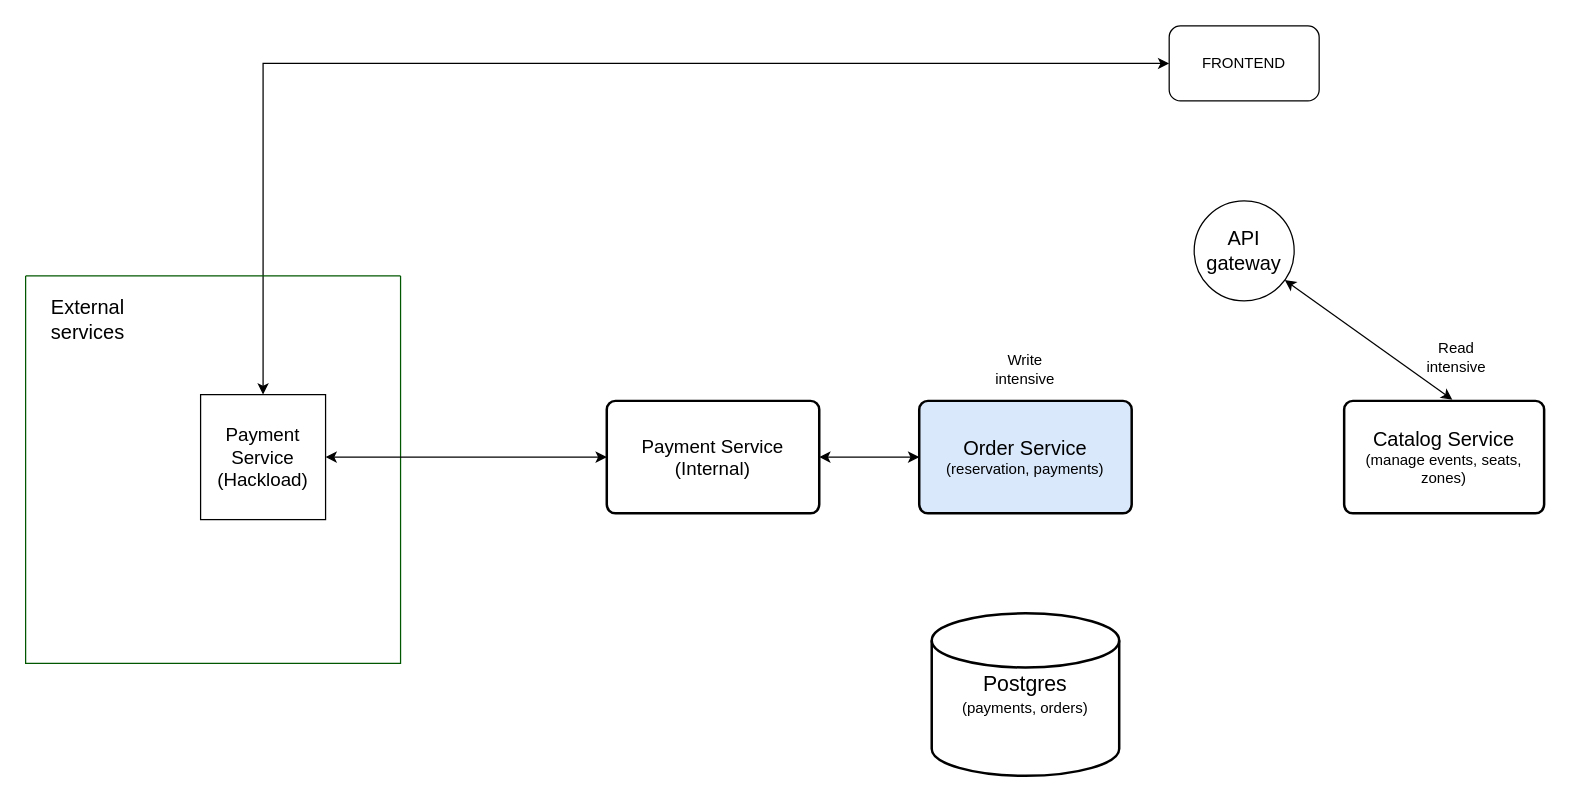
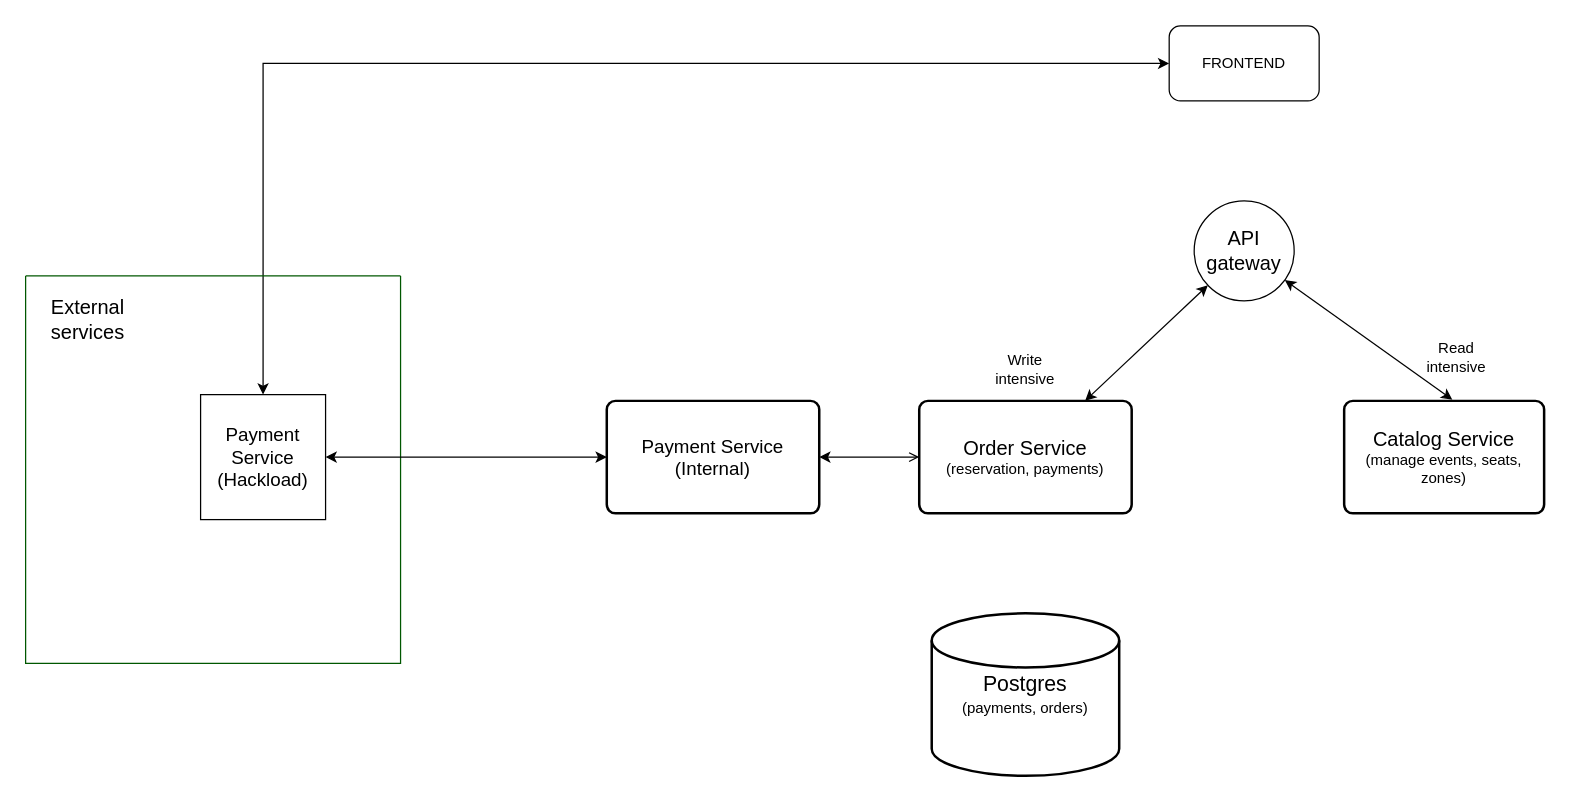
edge "API gateway" -- "Order Service (reservation, payments)": added
edge "Payment Service(Internal)" -- "Order Service (reservation, payments)": arrowhead classic -> open
node "Order Service (reservation, payments)": fillcolor #dae8fc -> #ffffff
